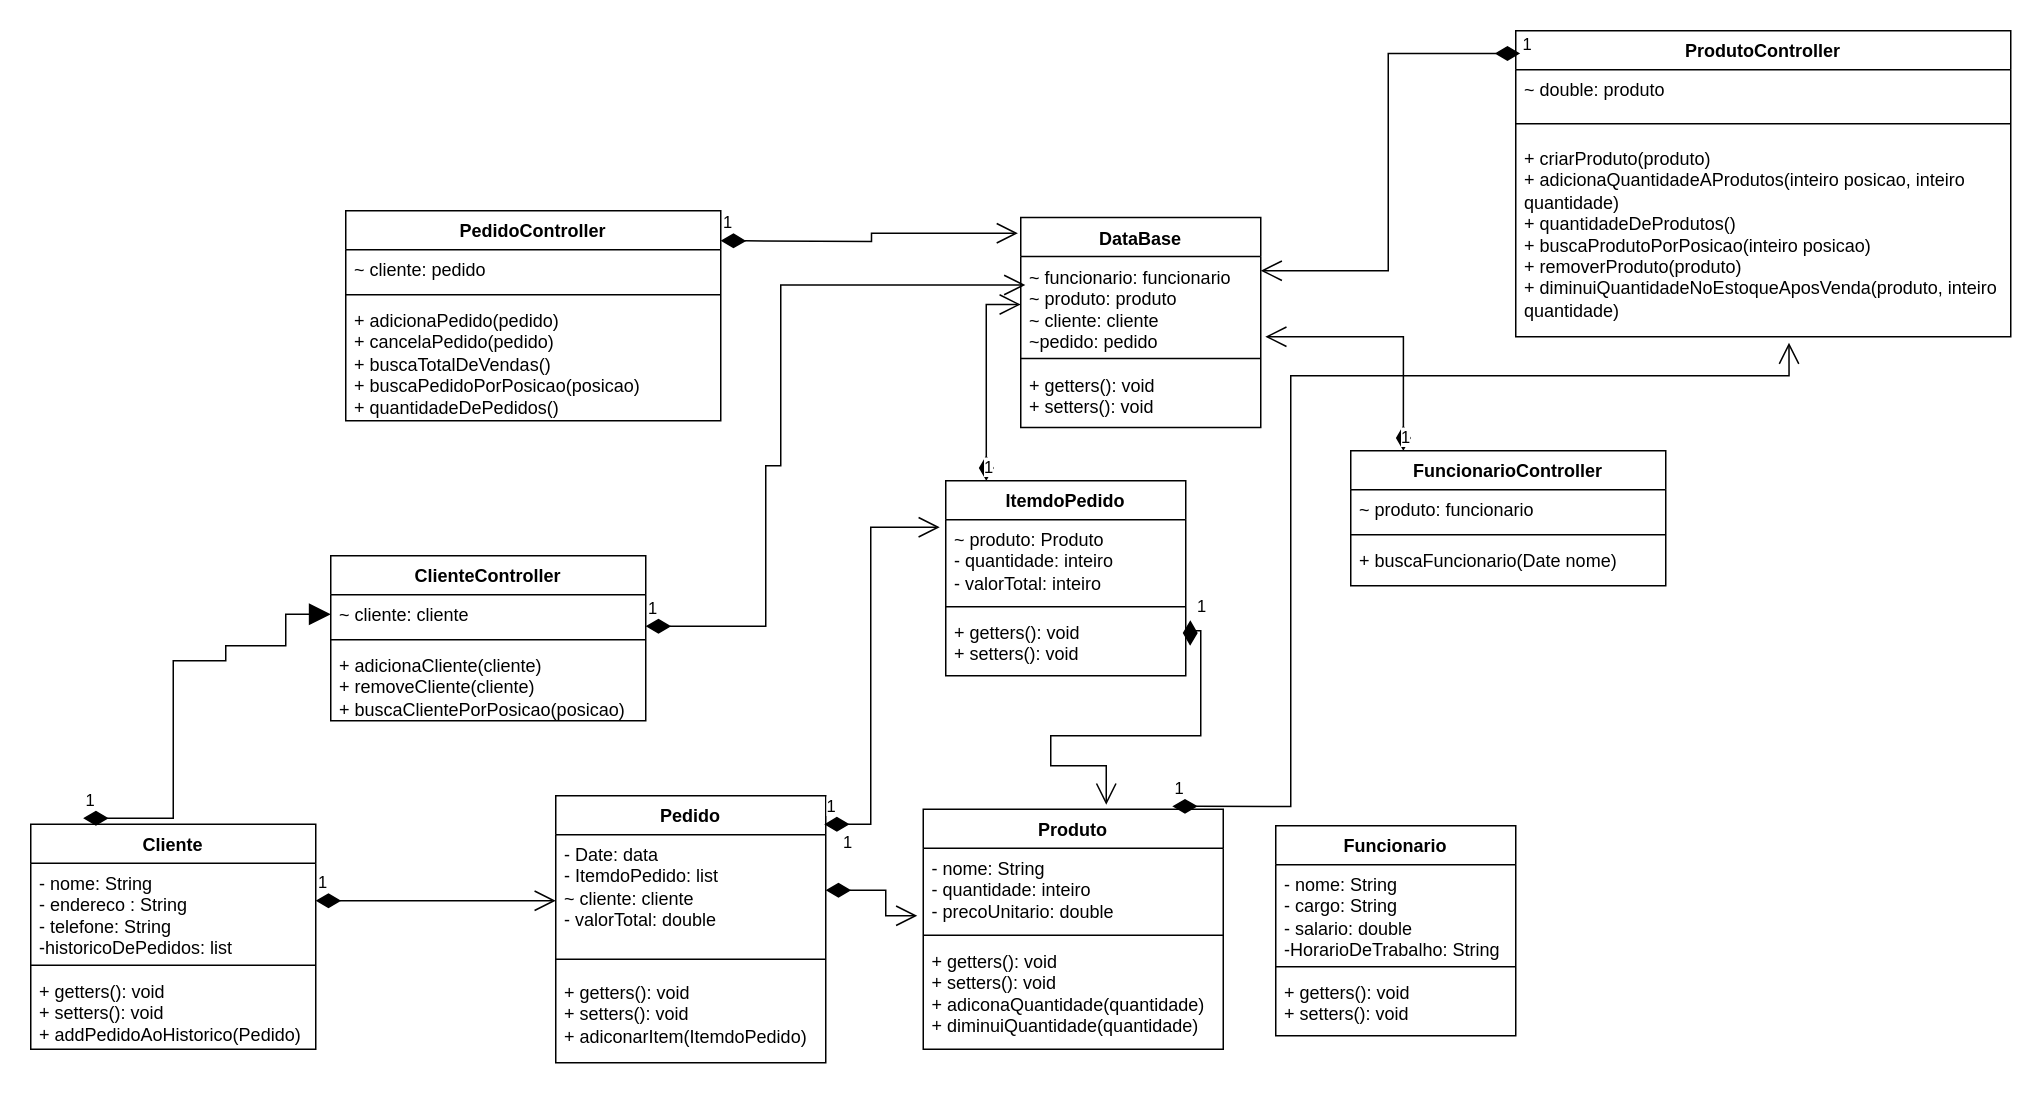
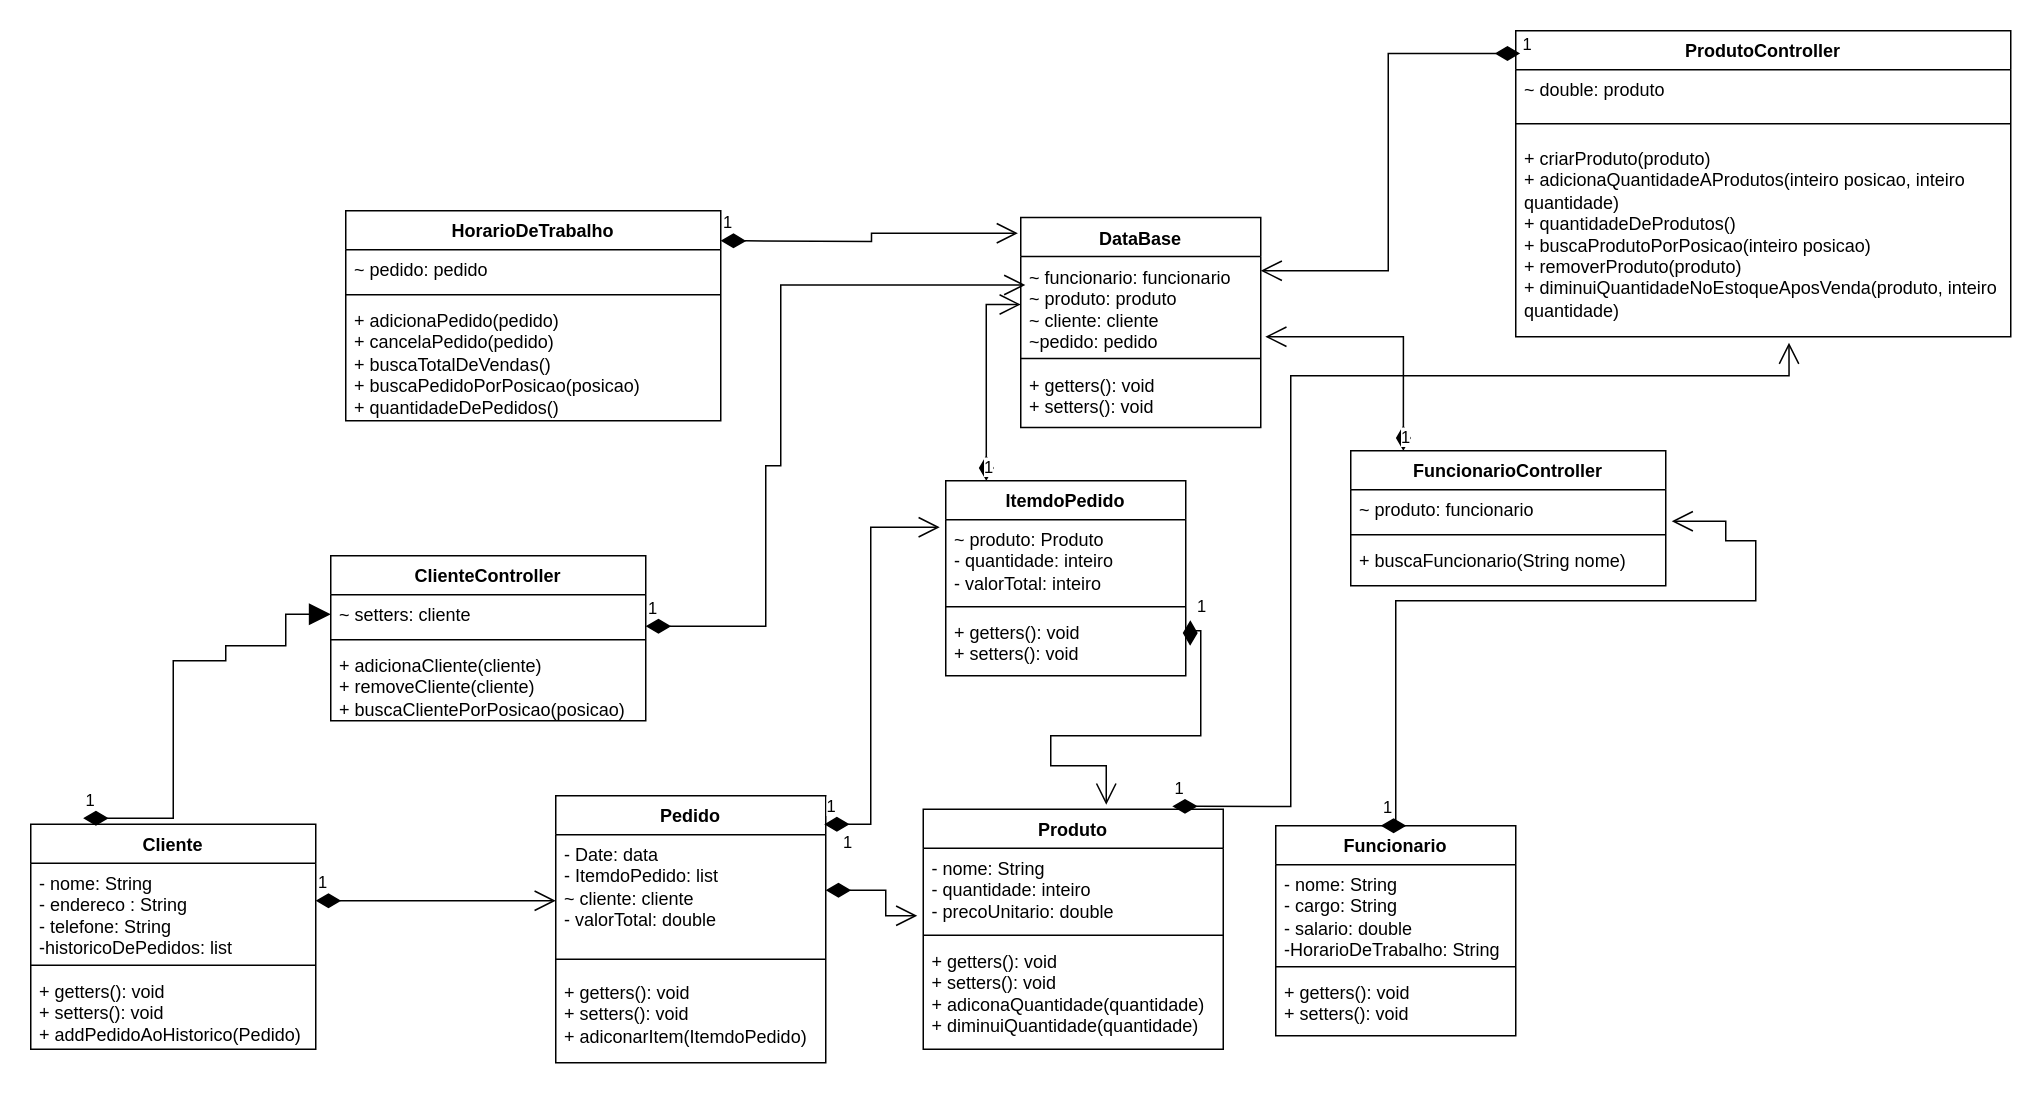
node "PedidoController": label "PedidoController" -> "HorarioDeTrabalho"
node "~ cliente: pedido": label "~ cliente: pedido" -> "~ pedido: pedido"
node "+ buscaFuncionario(Date nome)": label "+ buscaFuncionario(Date nome)" -> "+ buscaFuncionario(String nome)"
edge "~ produto: funcionario" -- "Funcionario": added, label "1"
node "~ cliente: cliente": label "~ cliente: cliente" -> "~ setters: cliente"
